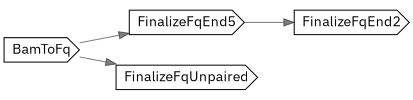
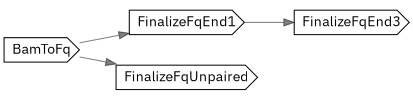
node "FinalizeFqEnd5": label "FinalizeFqEnd5" -> "FinalizeFqEnd1"
node "FinalizeFqEnd2": label "FinalizeFqEnd2" -> "FinalizeFqEnd3"
